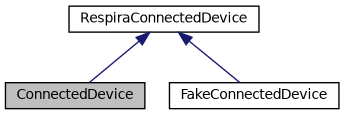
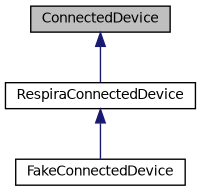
edge "ConnectedDevice" -> "RespiraConnectedDevice": reversed
